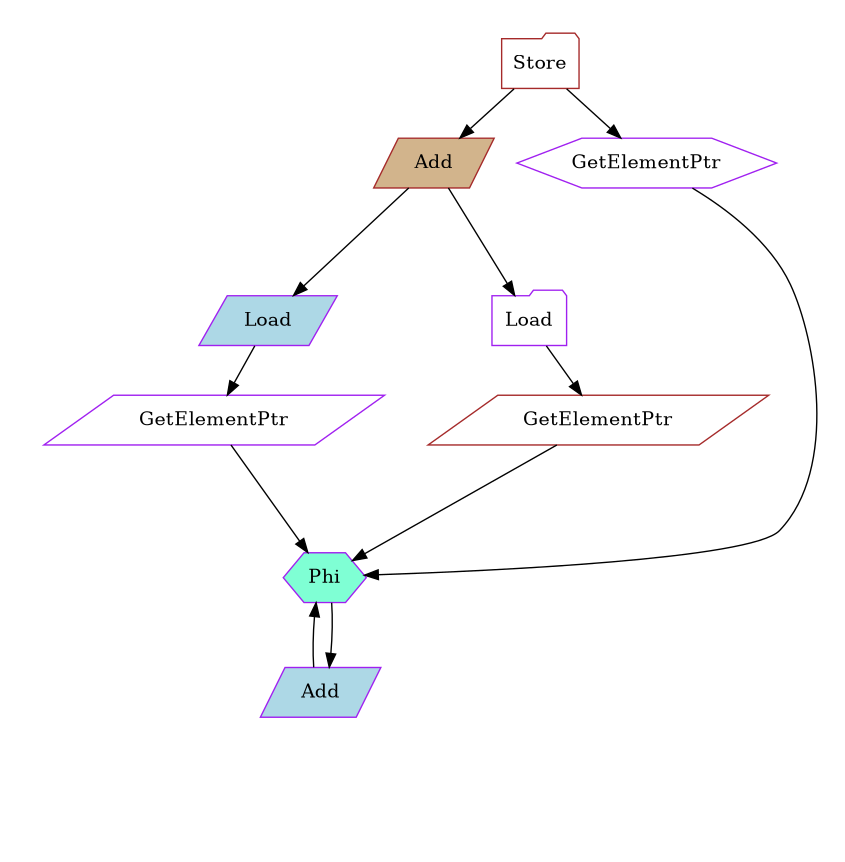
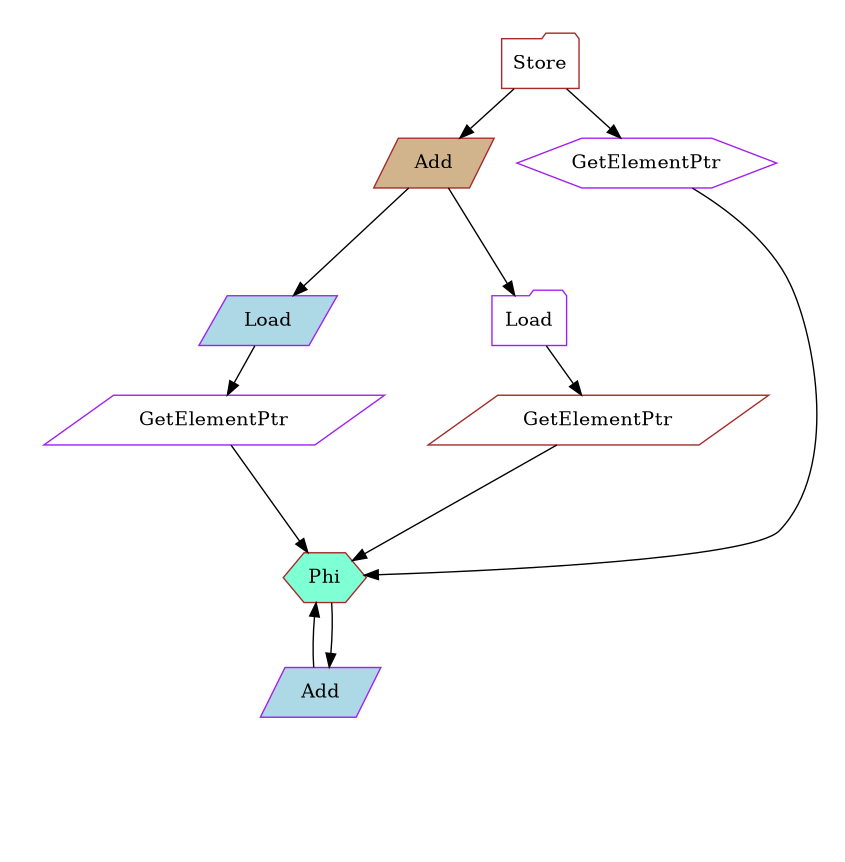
node "Phi": color purple -> brown
